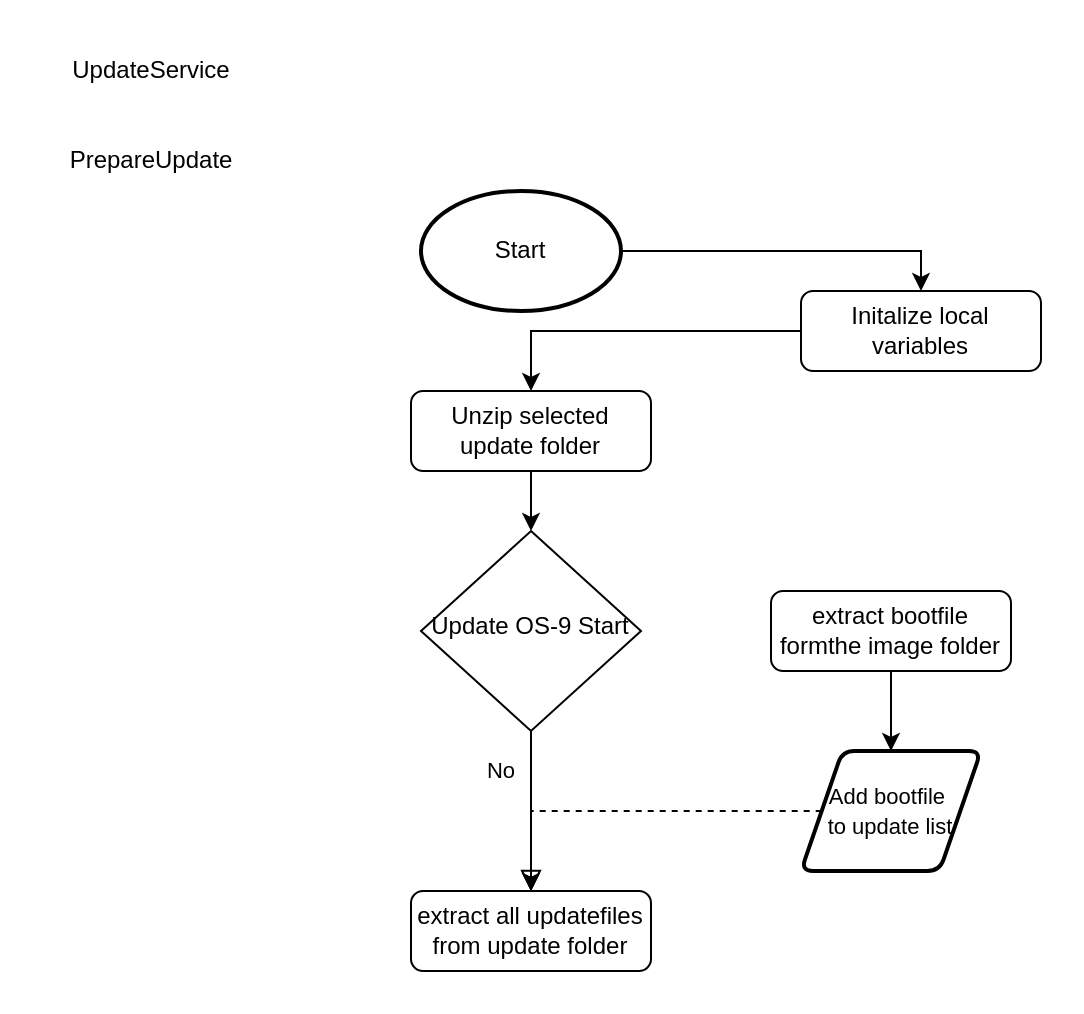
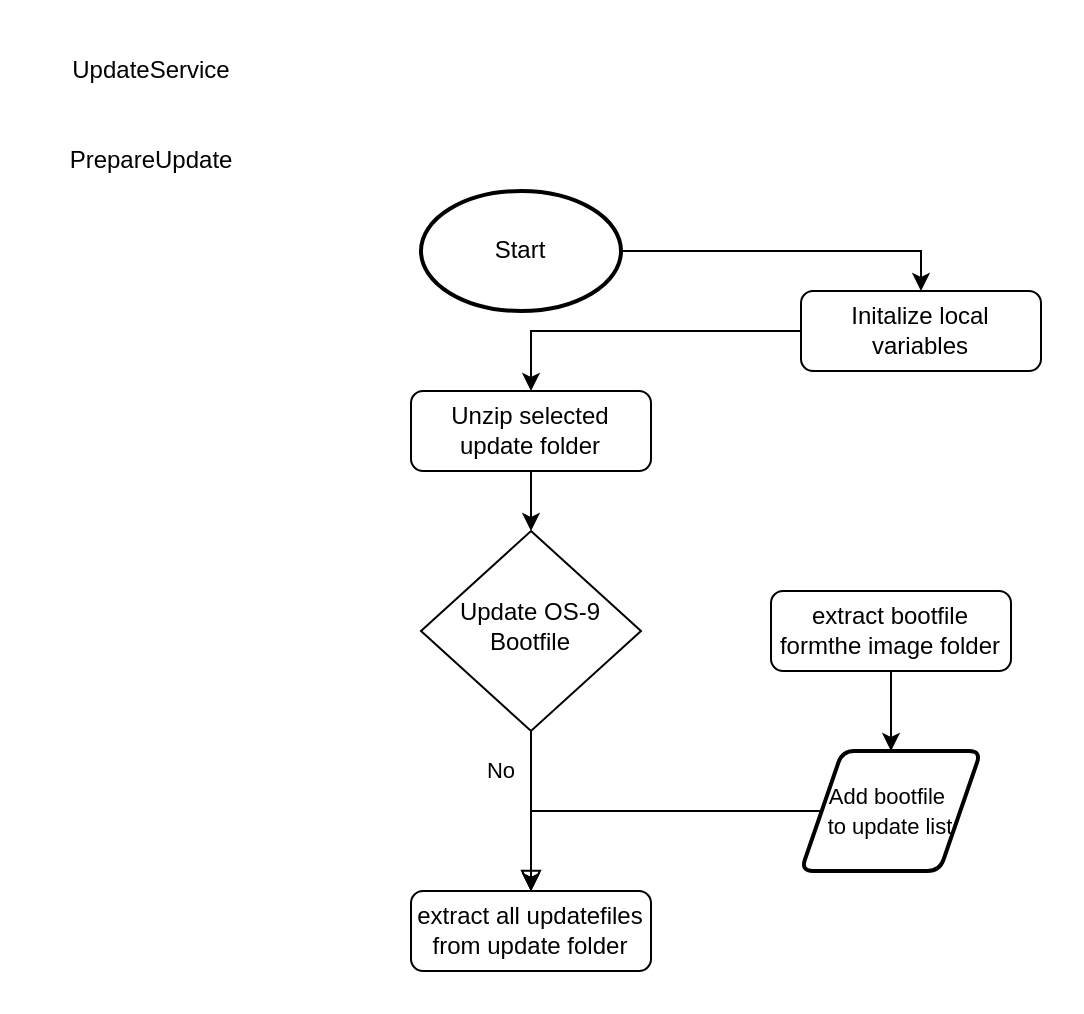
node "Update OS-9 Start": label "Update OS-9 Start" -> "Update OS-9 Bootfile"
edge "Add bootfile to update list" -> "extract all updatefiles from update folder": style dashed -> solid
